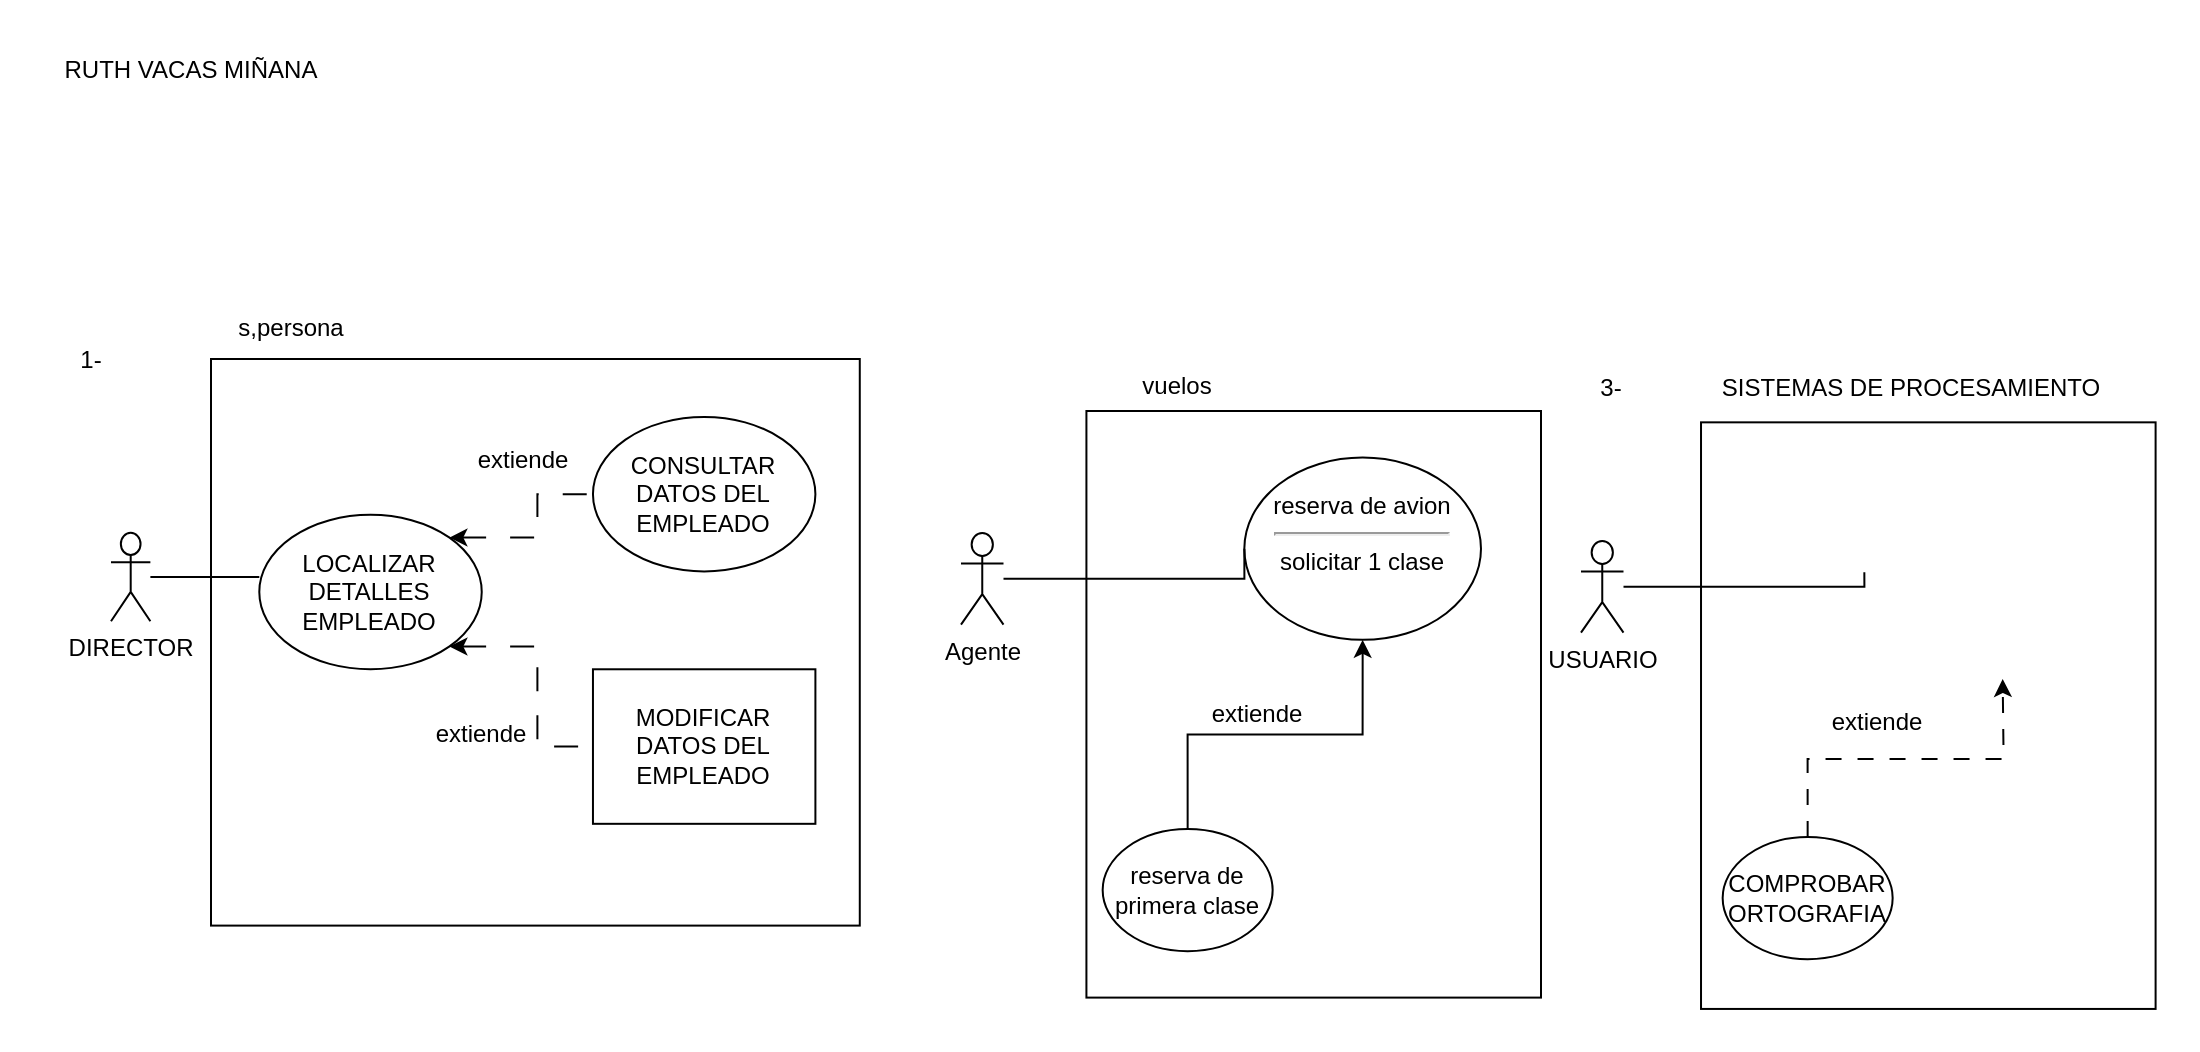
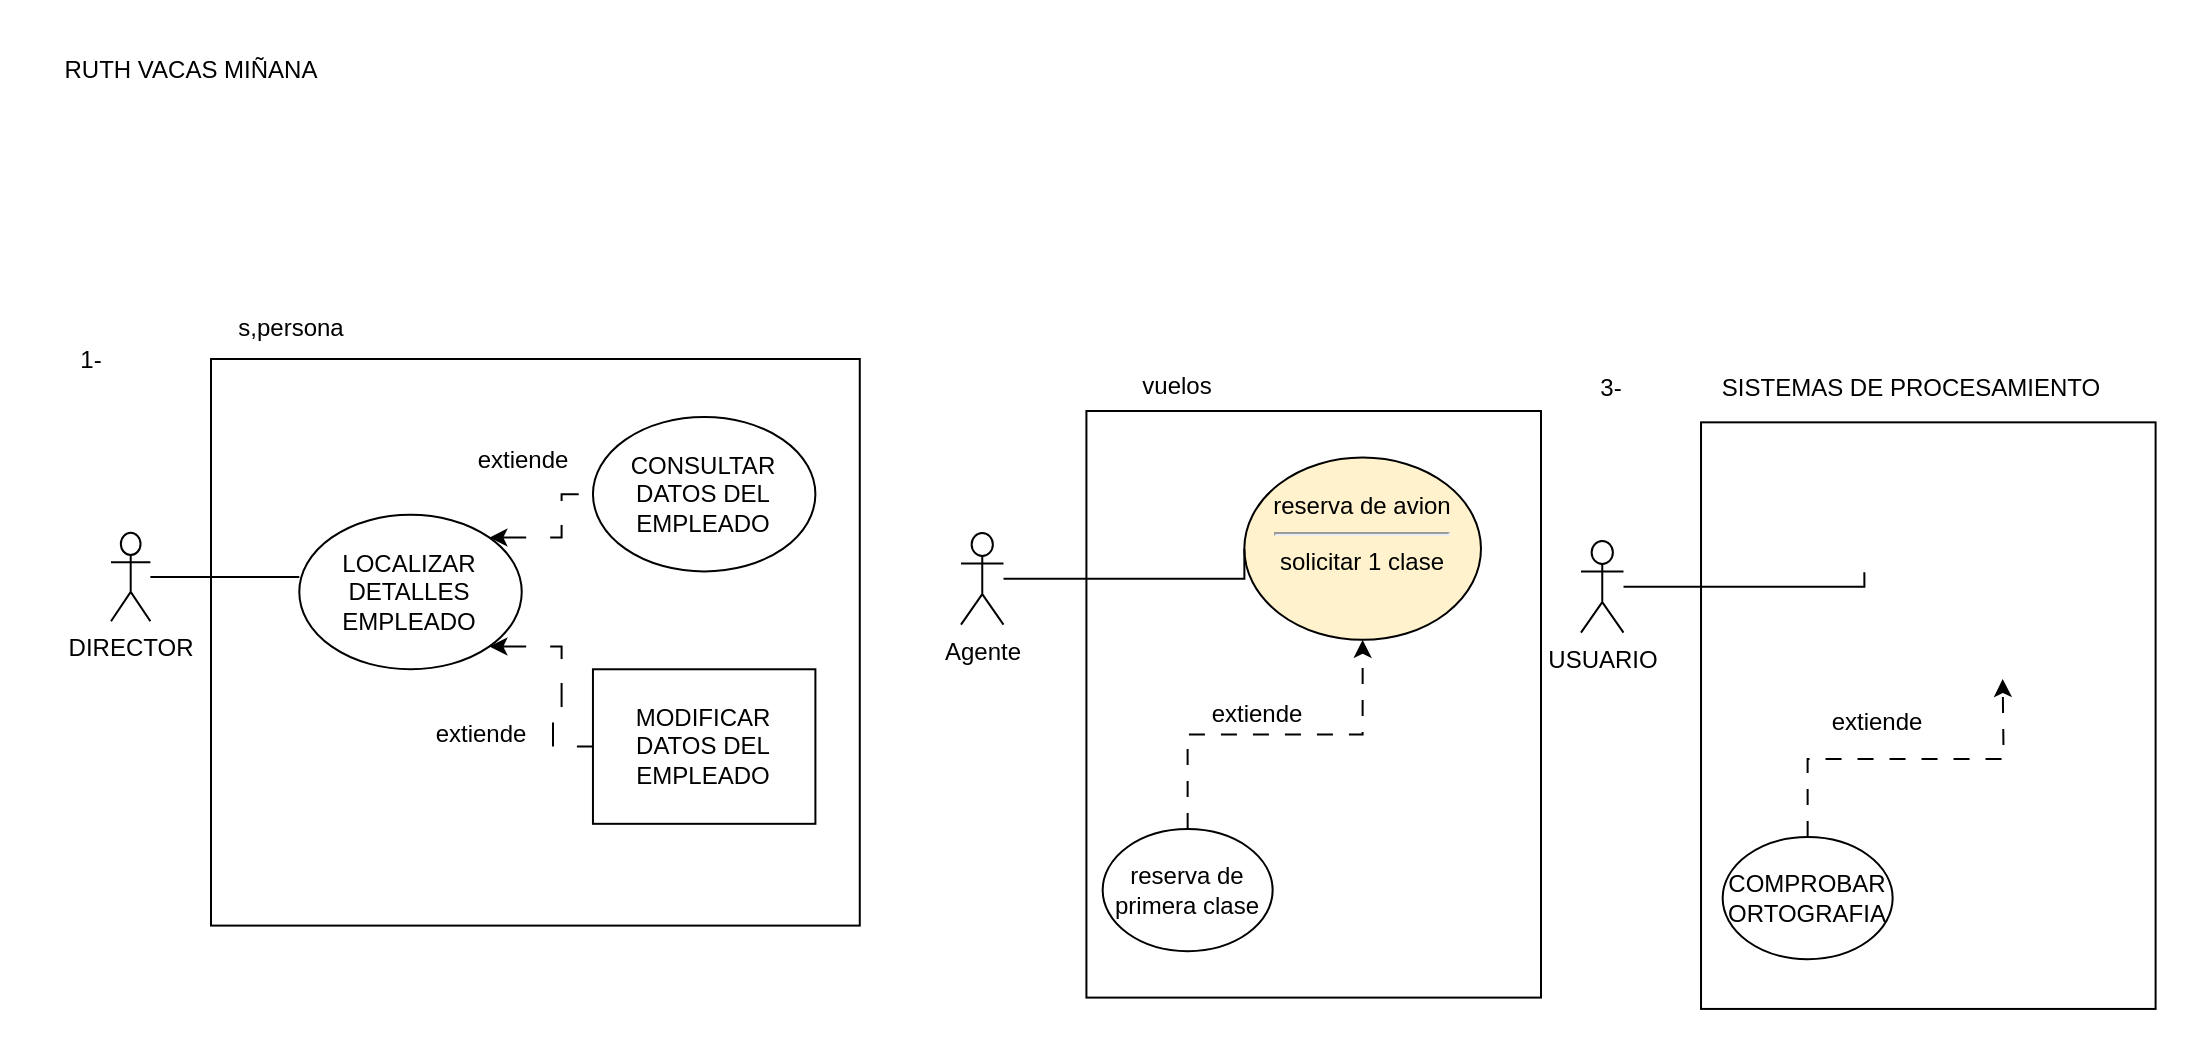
node "reserva de avion solicitar 1 clase": fillcolor #ffffff -> #fff2cc
node "LOCALIZAR DETALLES EMPLEADO": moved (371, 592) -> (411, 592)
edge "reserva de primera clase" -> "reserva de avion solicitar 1 clase": style solid -> dashed
